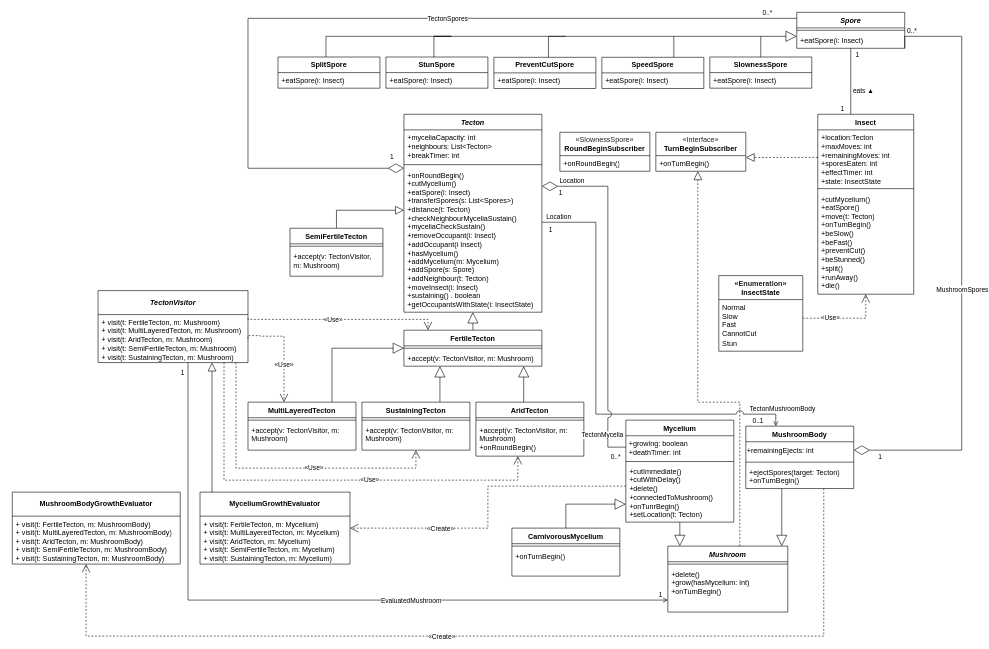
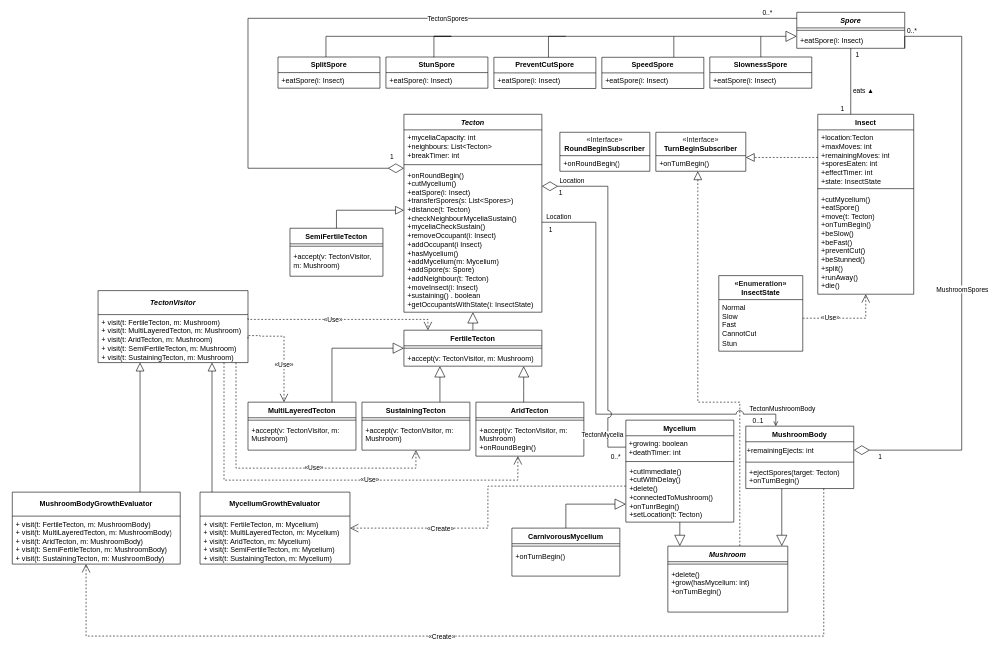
node "«SlownessSpore» RoundBeginSubscriber": label "«SlownessSpore» RoundBeginSubscriber" -> "«Interface» RoundBeginSubscriber"
edge "MushroomBodyGrowthEvaluator" -> "TectonVisitor": added
edge "TectonVisitor" -> "Mushroom": removed, labels "1", "EvaluatedMushroom", "1"
